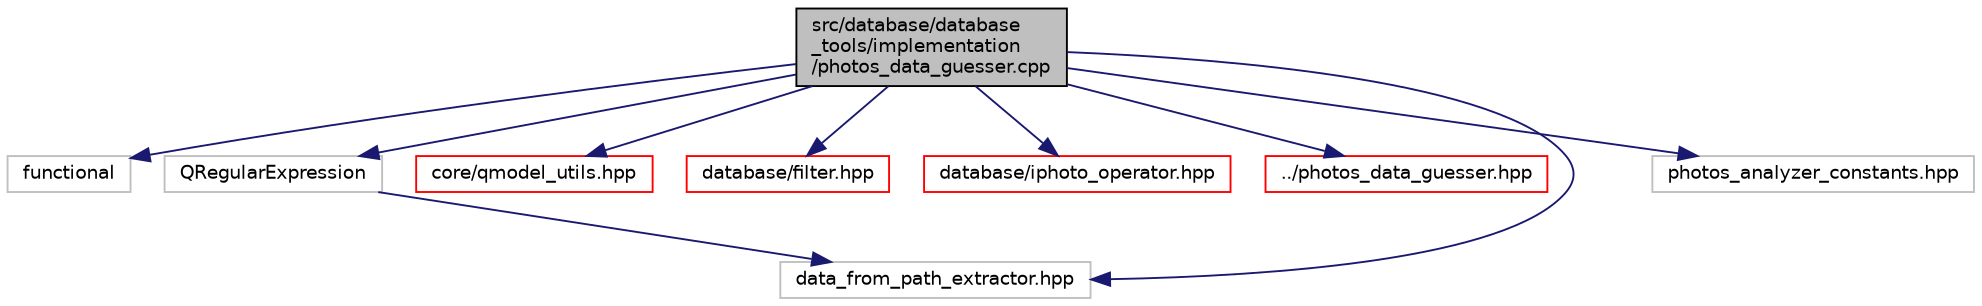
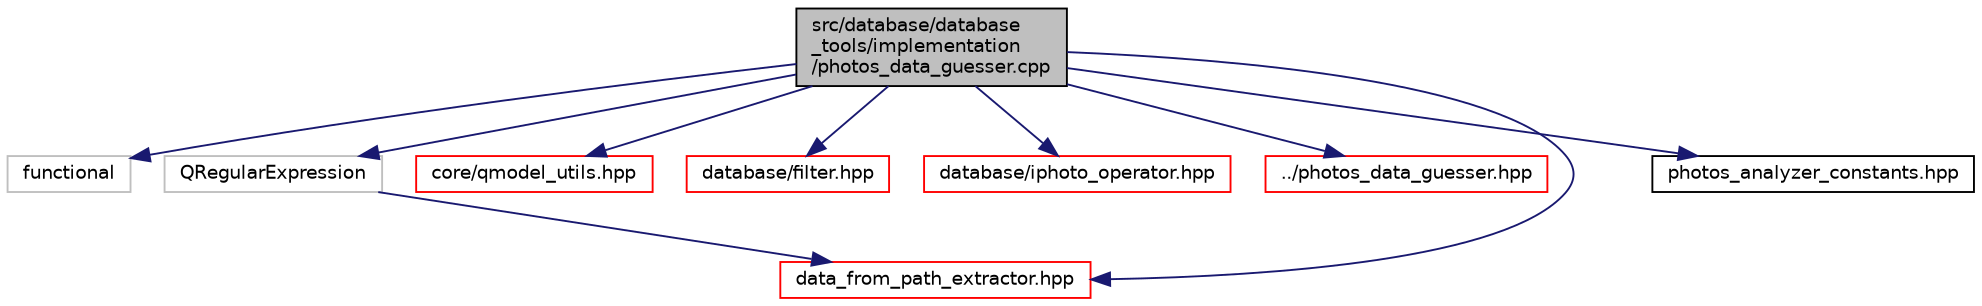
node "photos_analyzer_constants.hpp": color grey75 -> black
node "data_from_path_extractor.hpp": color grey75 -> red
